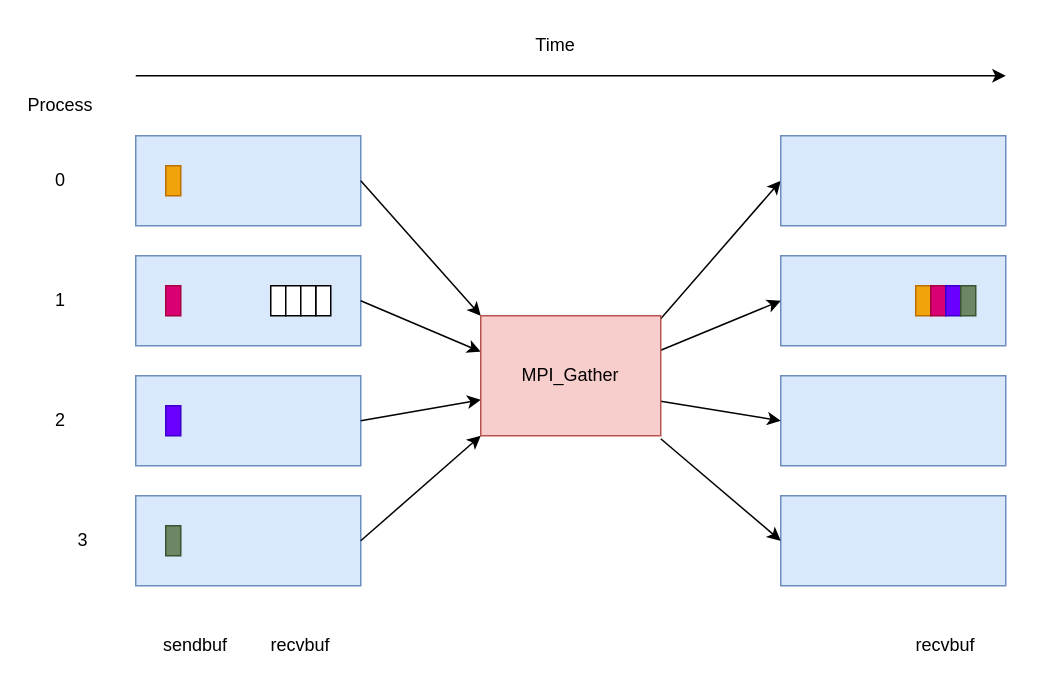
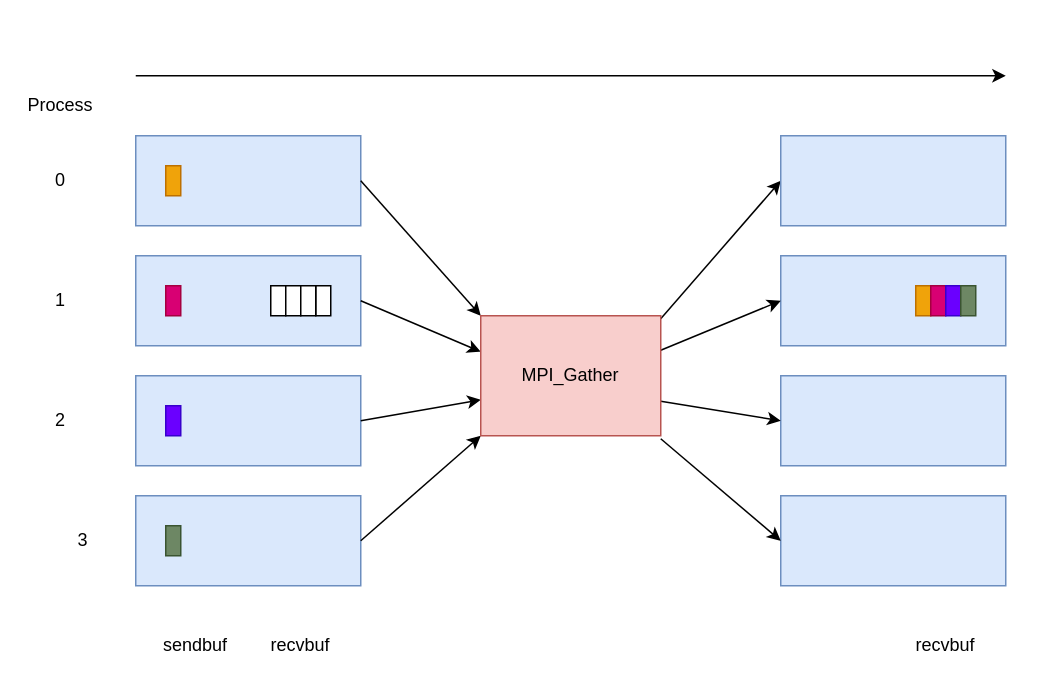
node "Time": removed
